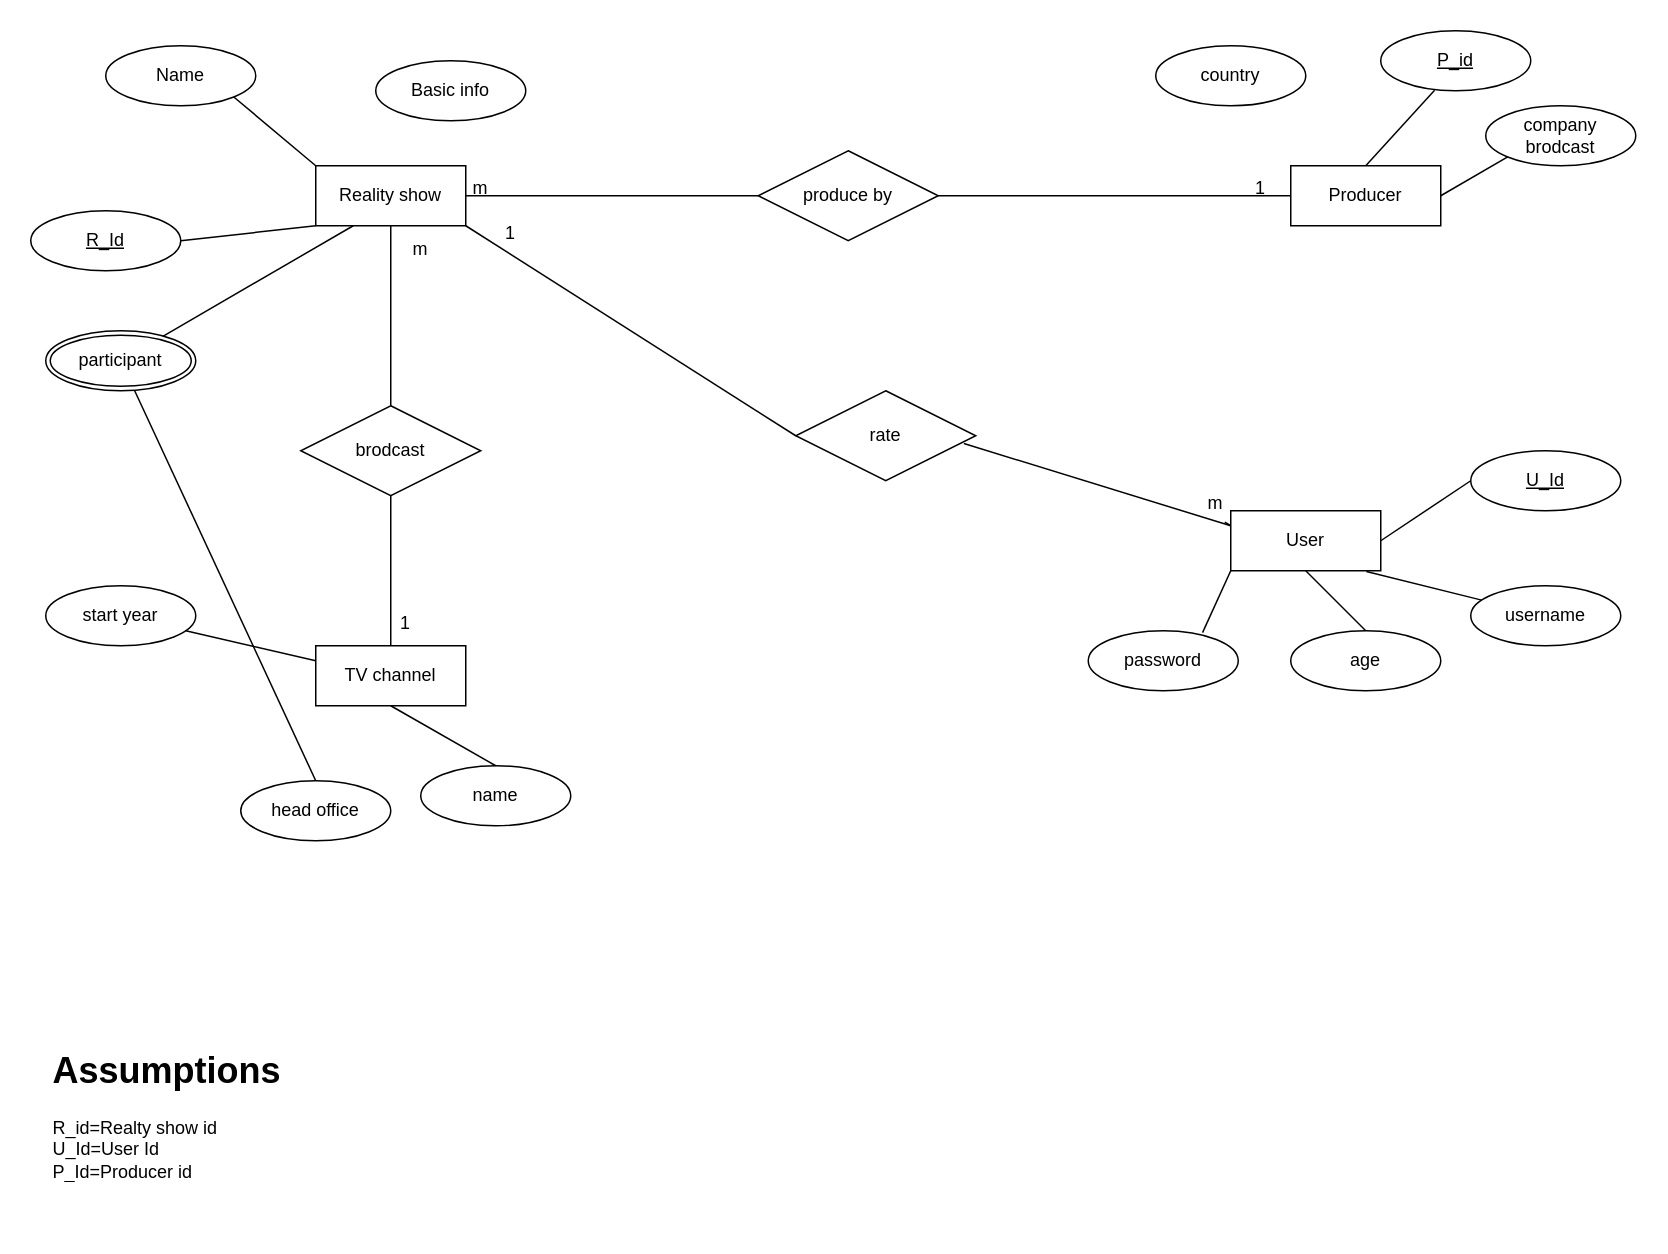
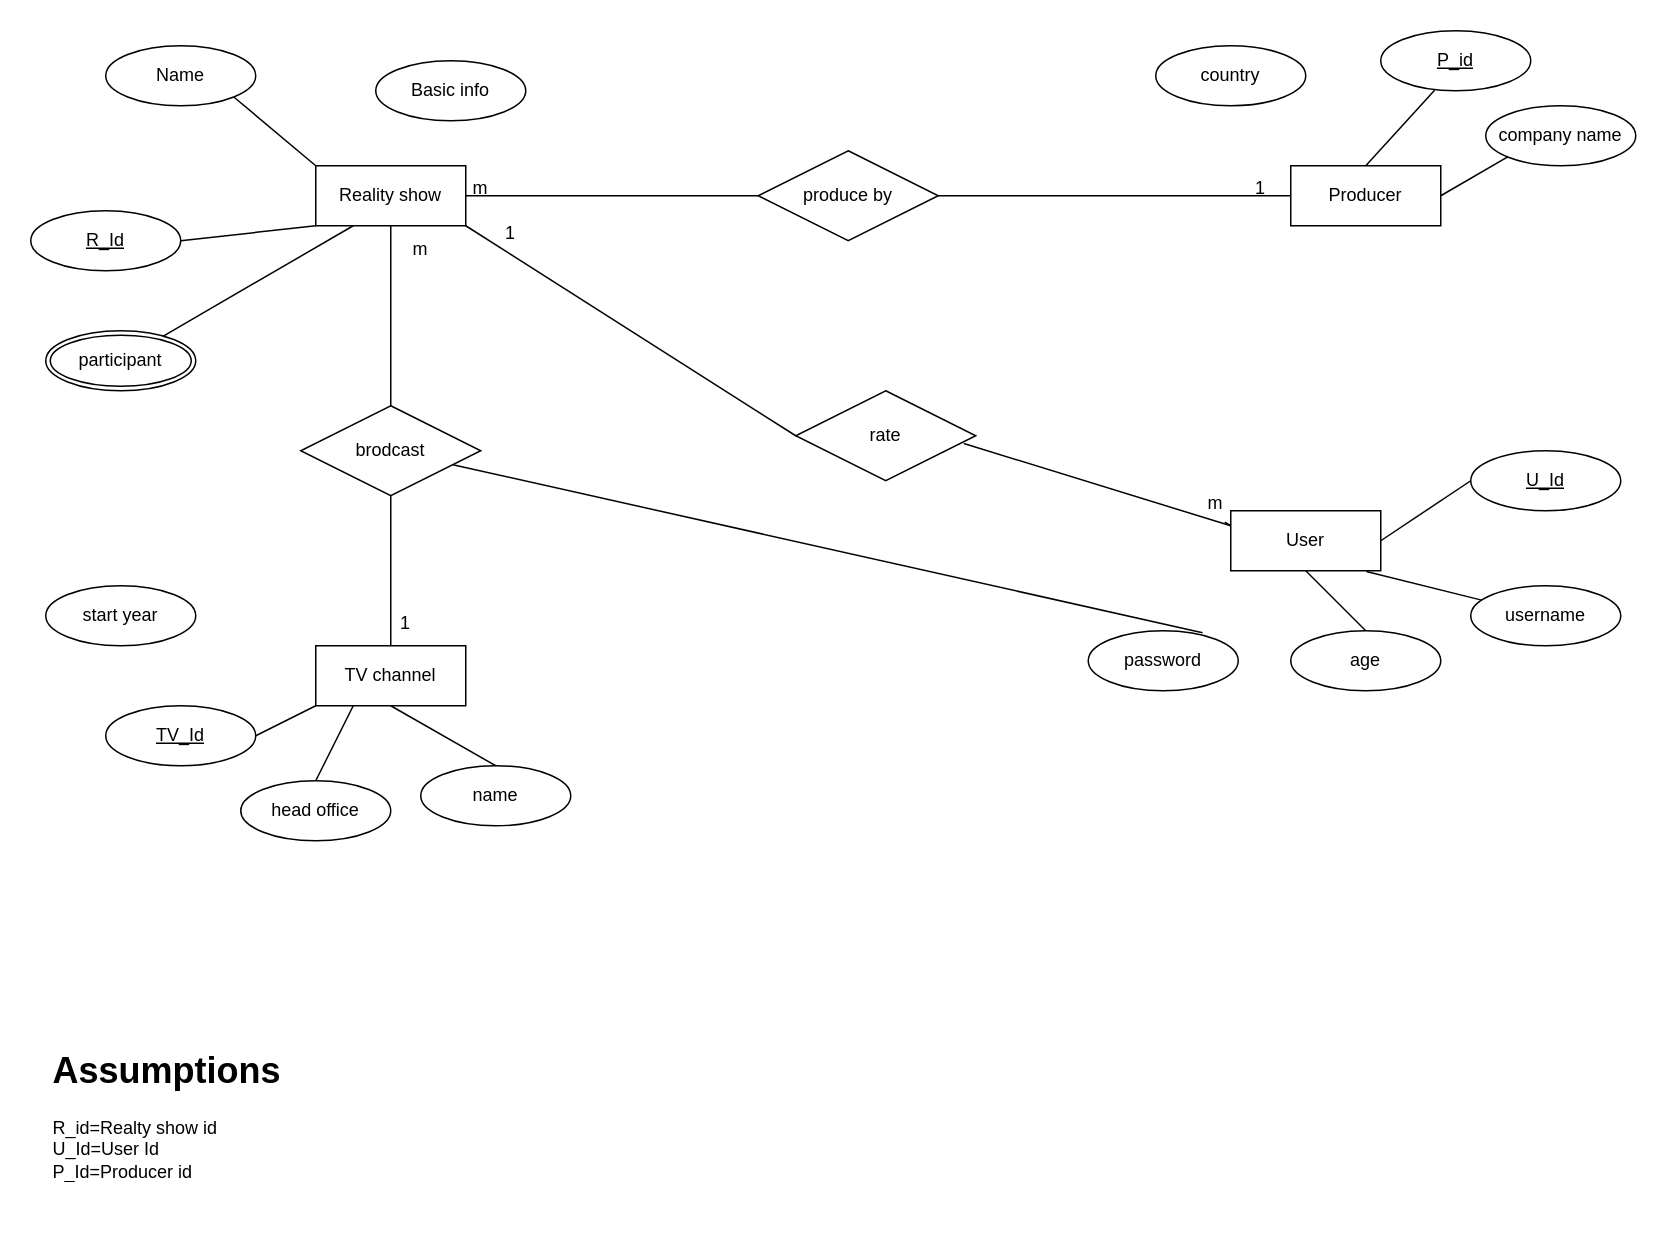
node "company brodcast": label "company brodcast" -> "company name"
edge "participant" -- "head office": now "TV channel" -- "head office"
edge "User" -- "password": now "brodcast" -- "password"
edge "start year" -- "TV channel": removed
edge "TV channel" -- "TV_Id": added
node "TV_Id": added
